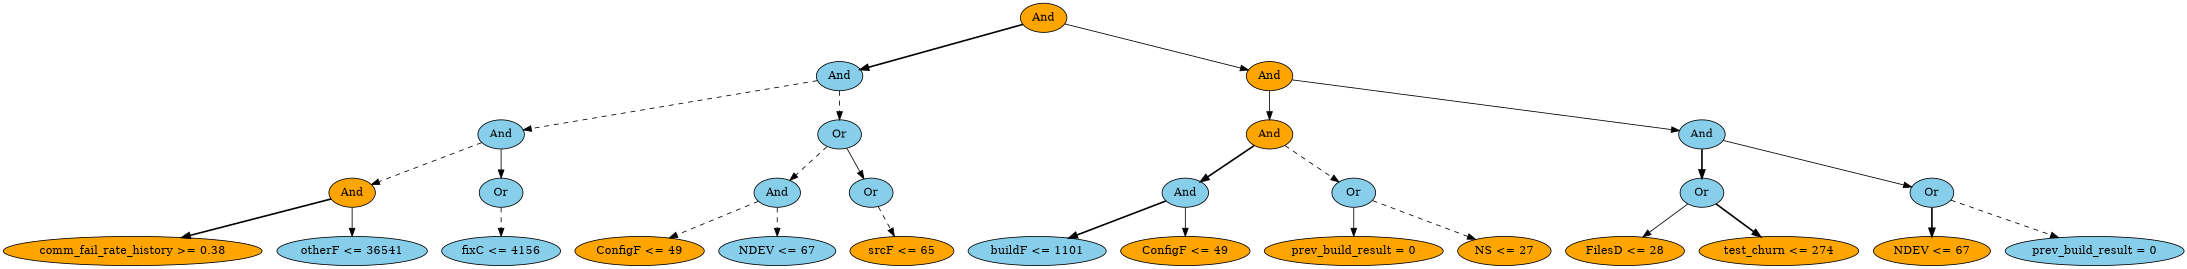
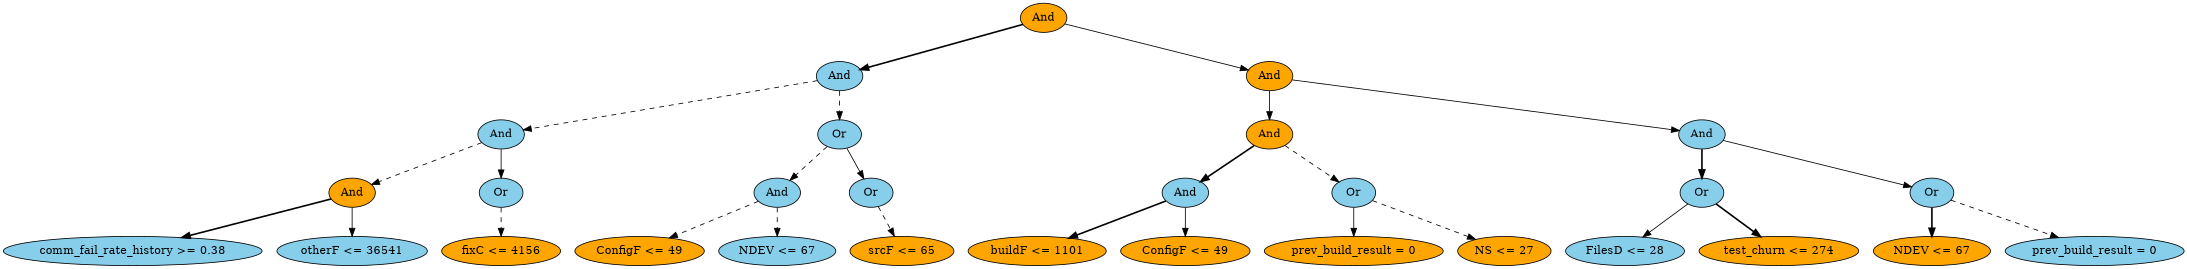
node "comm_fail_rate_history >= 0.38": fillcolor orange -> skyblue
node "fixC <= 4156": fillcolor skyblue -> orange
node "buildF <= 1101": fillcolor skyblue -> orange
node "FilesD <= 28": fillcolor orange -> skyblue
